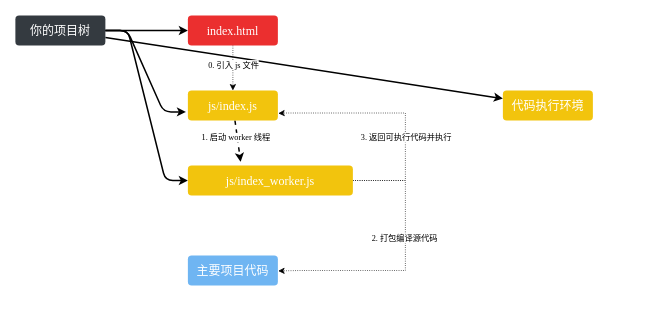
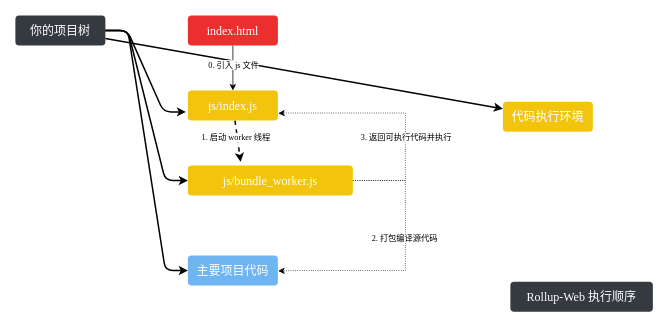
edge "你的项目树" -> "index.html": now "你的项目树" -> "主要项目代码"
edge "index.html" -> "js/index.js": style dashed -> solid
node "代码执行环境": moved (548, 105) -> (548, 117)
node "js/index_worker.js": label "js/index_worker.js" -> "js/bundle_worker.js"
node "Rollup-Web 执行顺序": added
